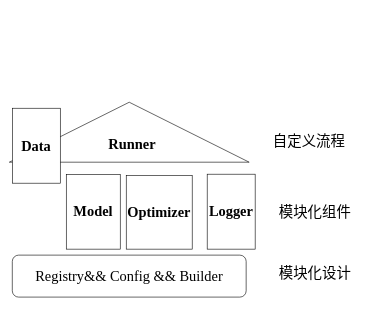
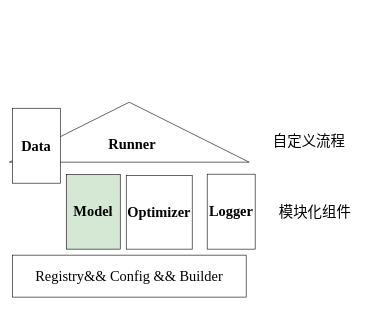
node "Model": fillcolor #ffffff -> #d5e8d4
node "模块化设计": removed
node "Registry&& Config && Builder": shape rounded rectangle -> rectangle
